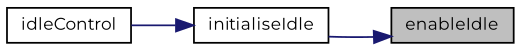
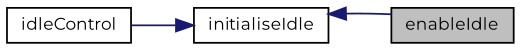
edge "initialiseIdle" -> "enableIdle": reversed
